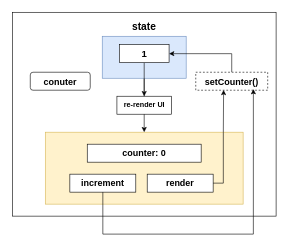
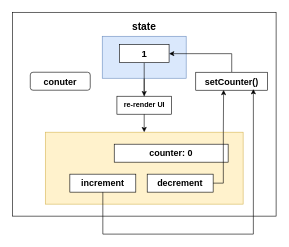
node "setCounter()": style dashed -> solid
node "counter: 0": moved (144, 153) -> (171, 153)
node "render": label "render" -> "decrement"
